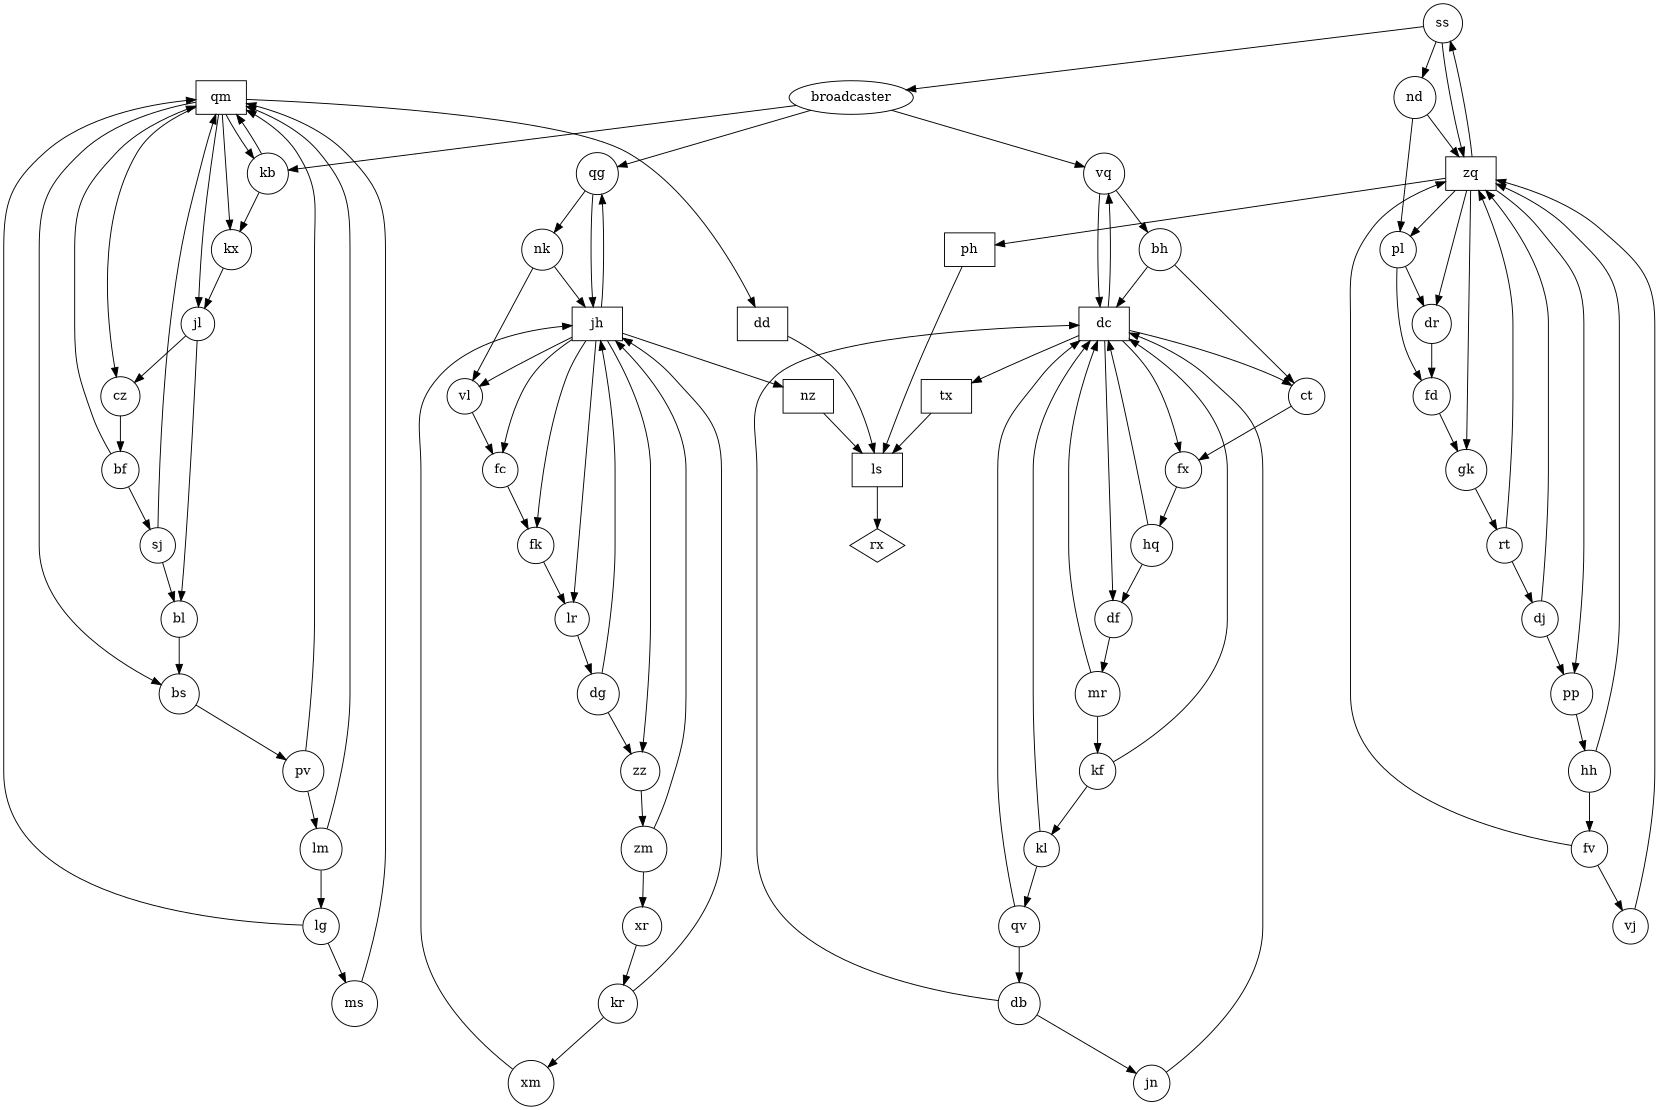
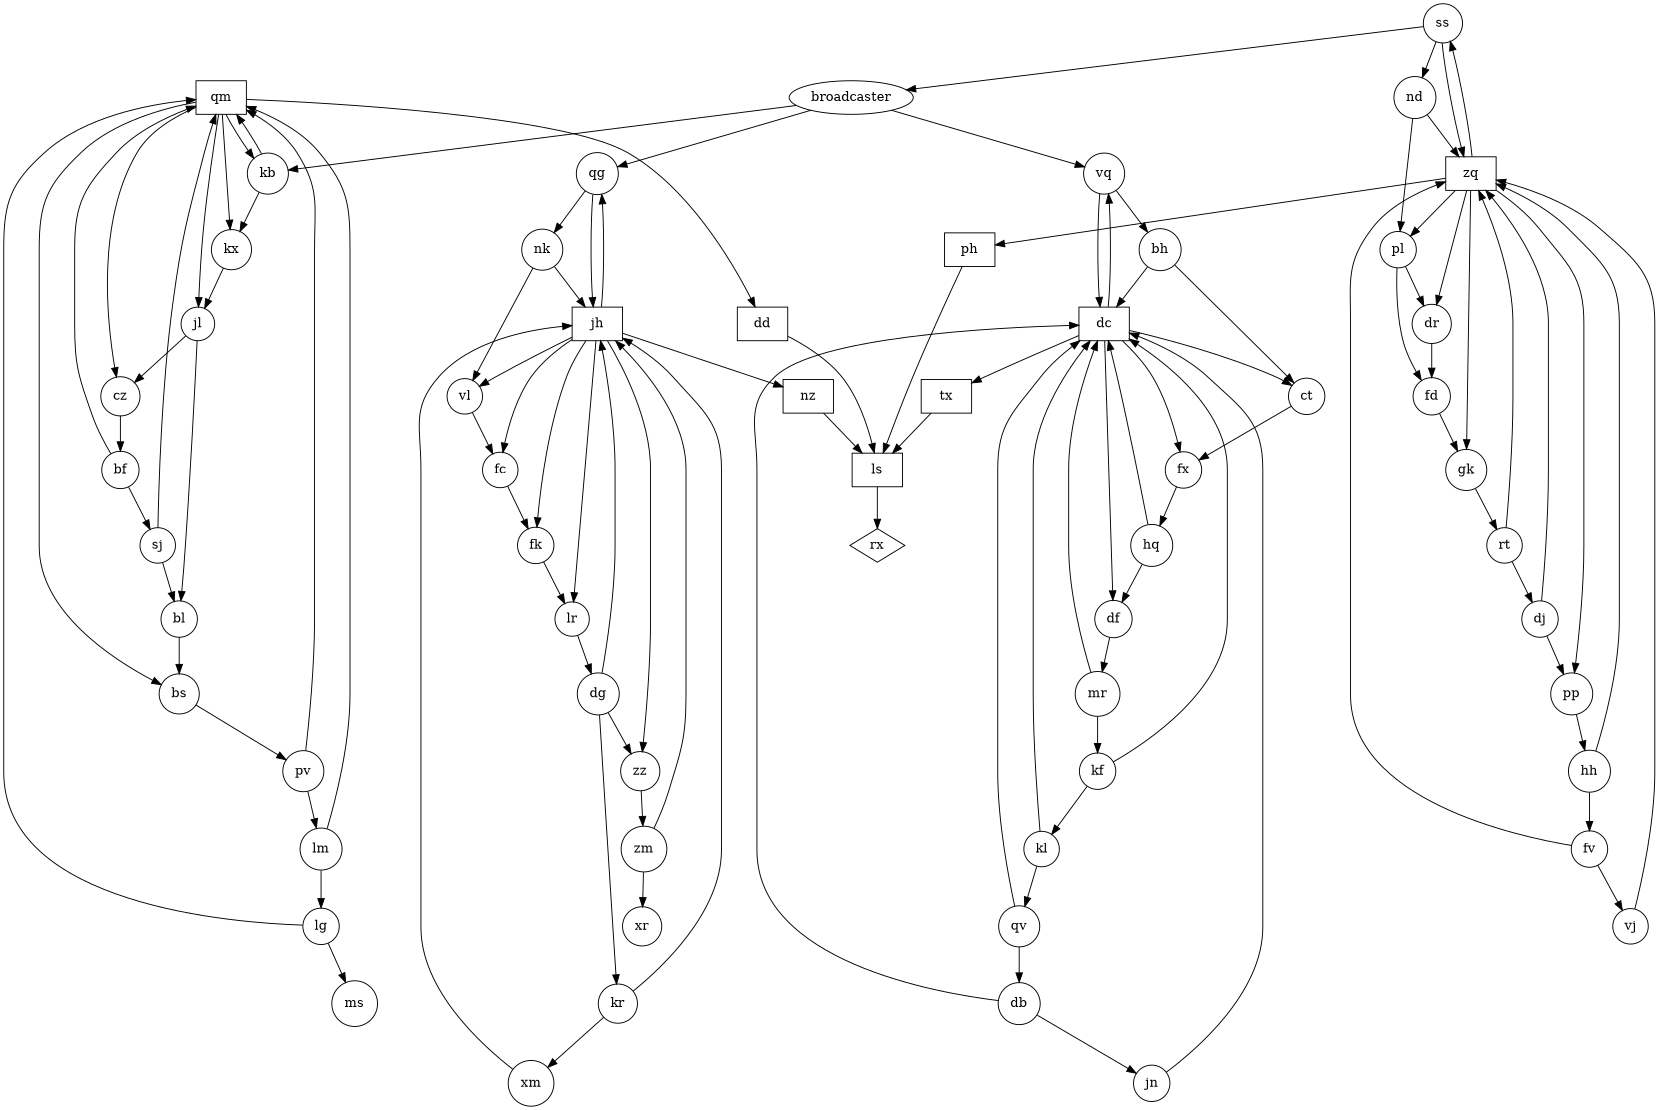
edge "ms" -> "qm": removed
edge "xr" -> "kr": now "dg" -> "kr"
